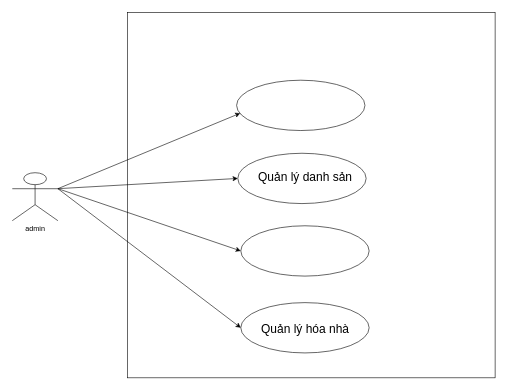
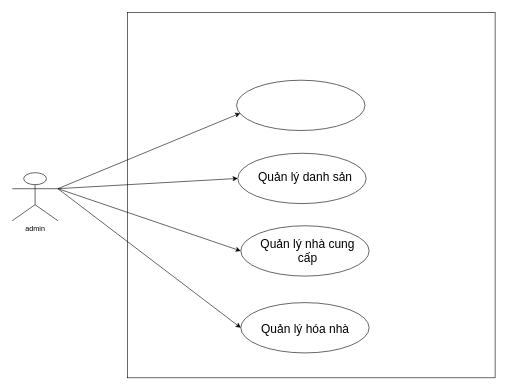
node "Quản lý nhà cung cấp": added
